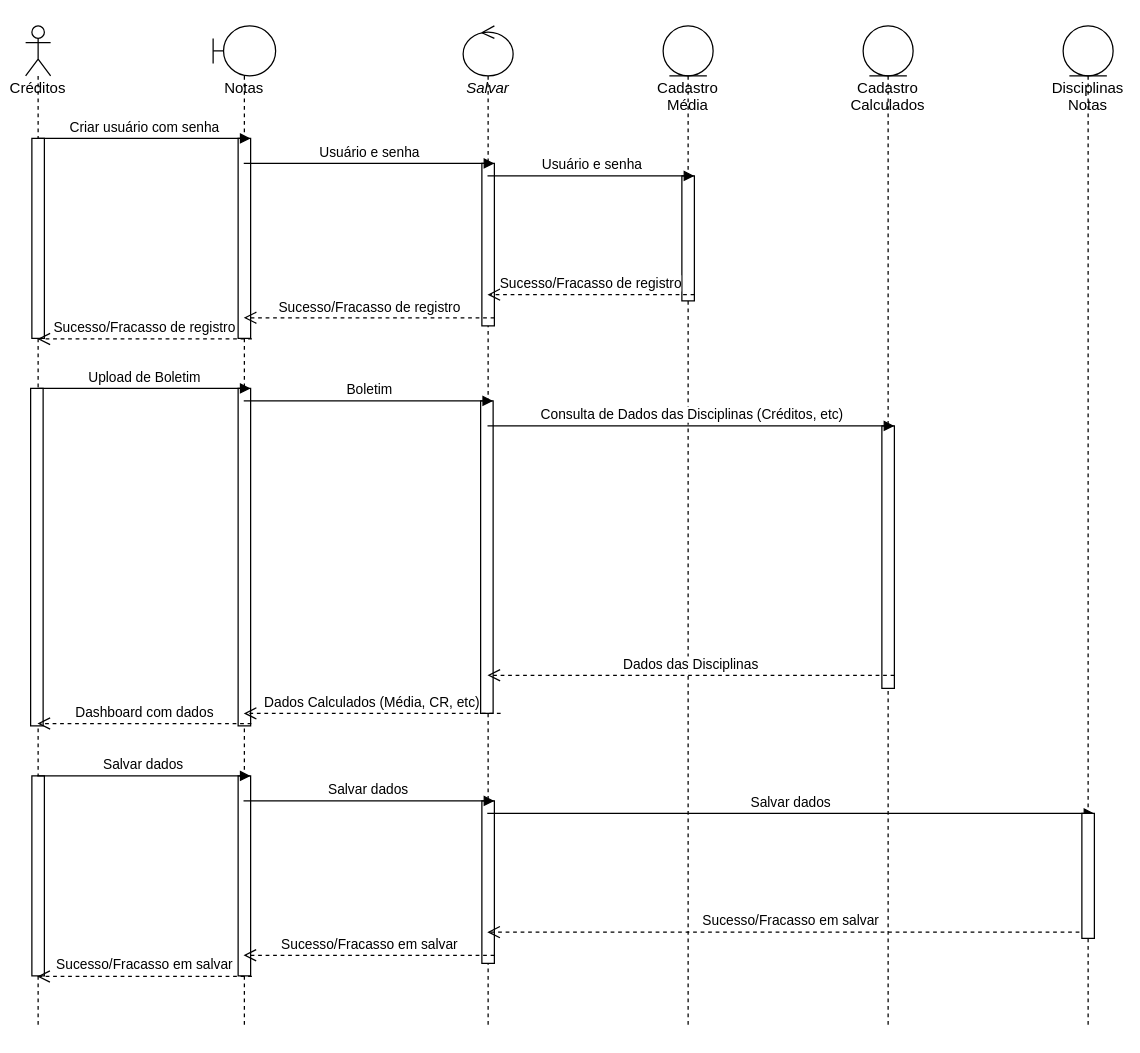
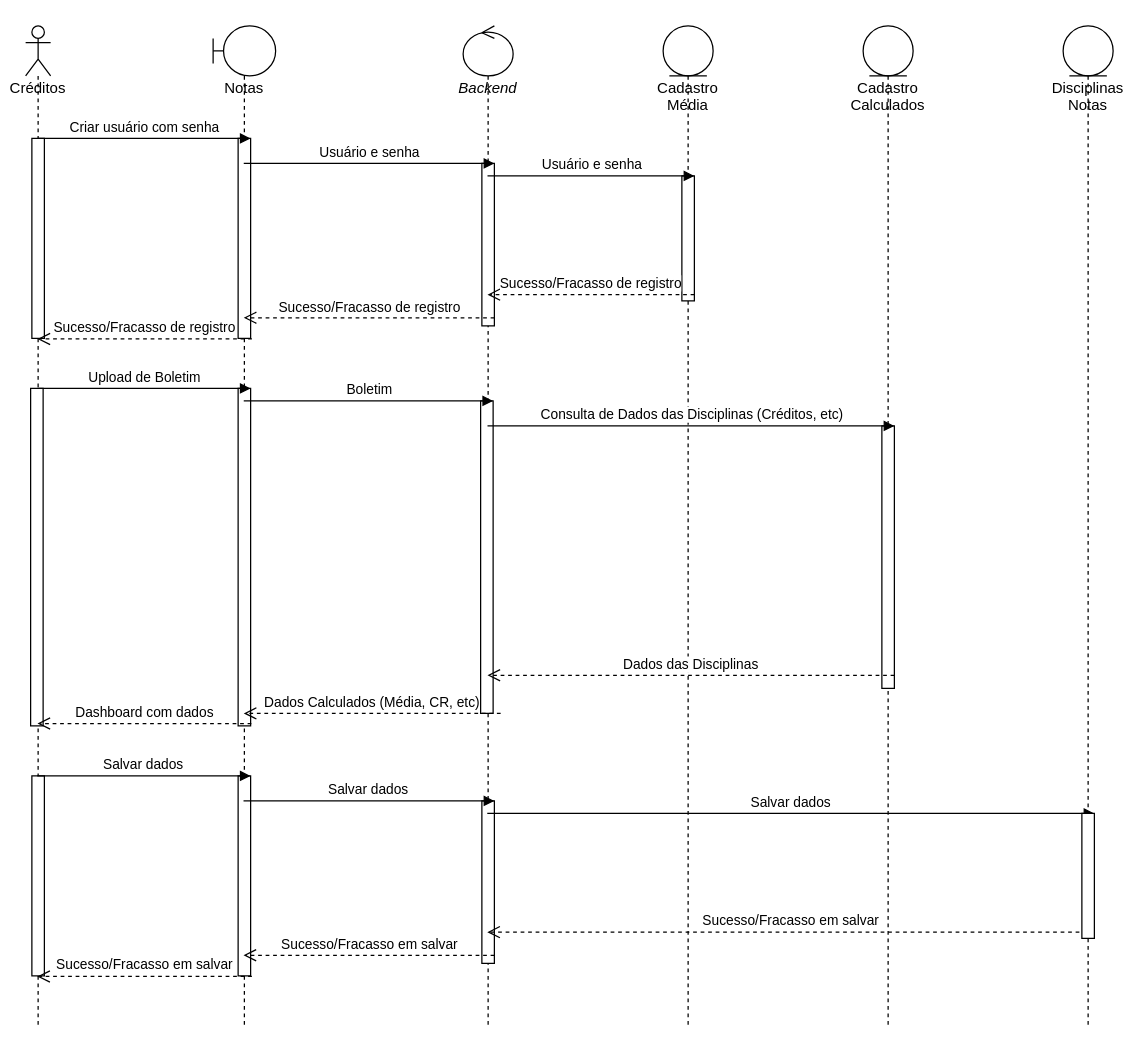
node "Salvar": label "Salvar" -> "Backend"
